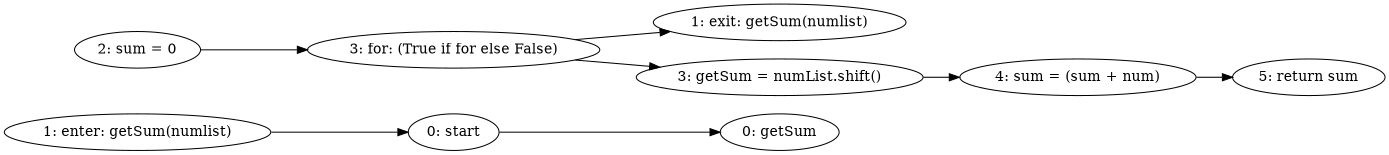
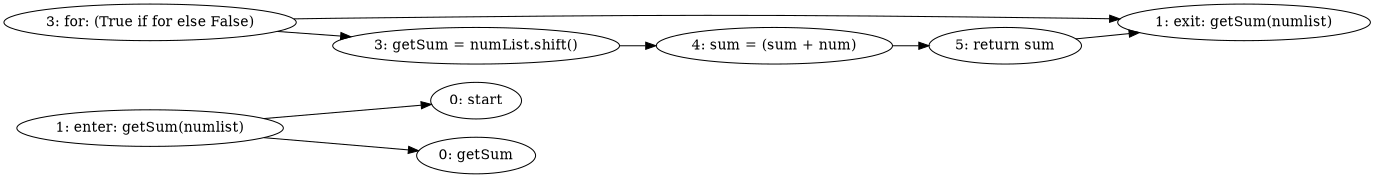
edge "5: return sum" -> "1: exit: getSum(numlist)": added
node "2: sum = 0": removed
edge "0: start" -> "0: getSum": now "1: enter: getSum(numlist)" -> "0: getSum"
